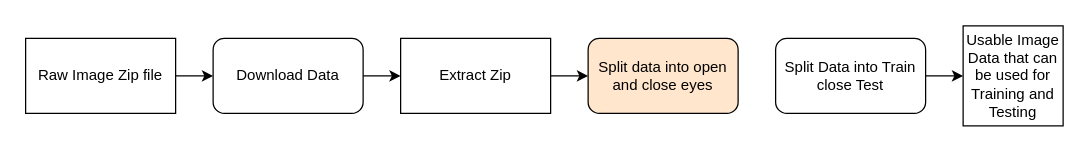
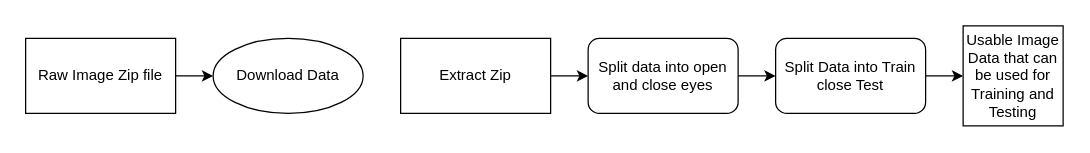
node "Download Data": shape rounded rectangle -> ellipse
edge "Download Data" -> "Extract Zip": removed
node "Split data into open and close eyes": fillcolor #ffe6cc -> #ffffff
edge "Split data into open and close eyes" -> "Split Data into Train close Test": added
